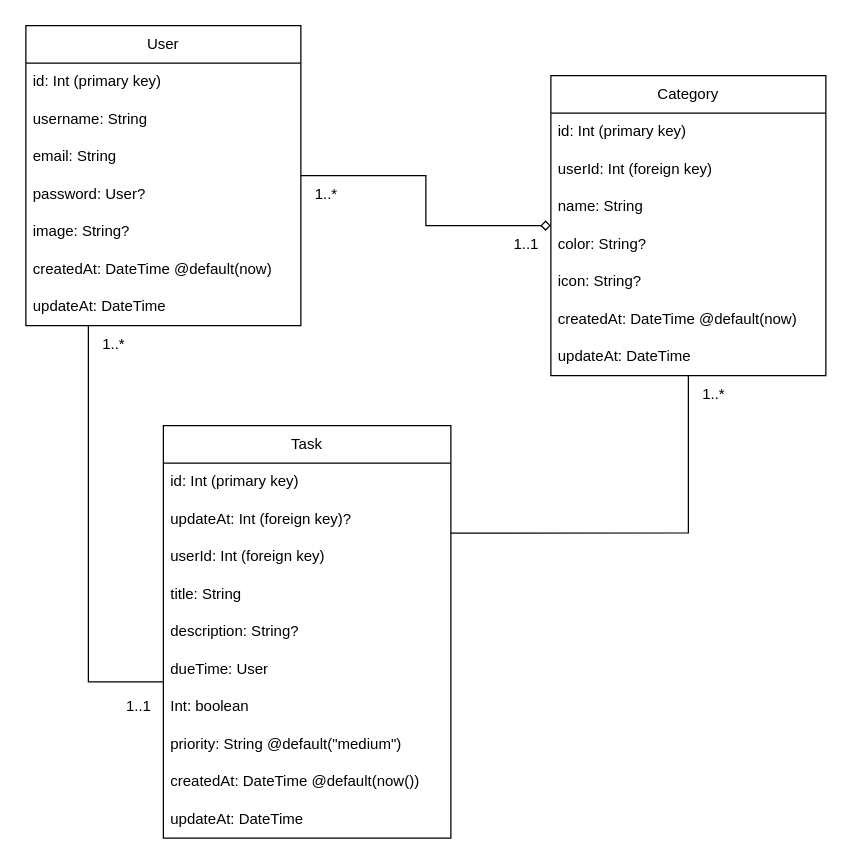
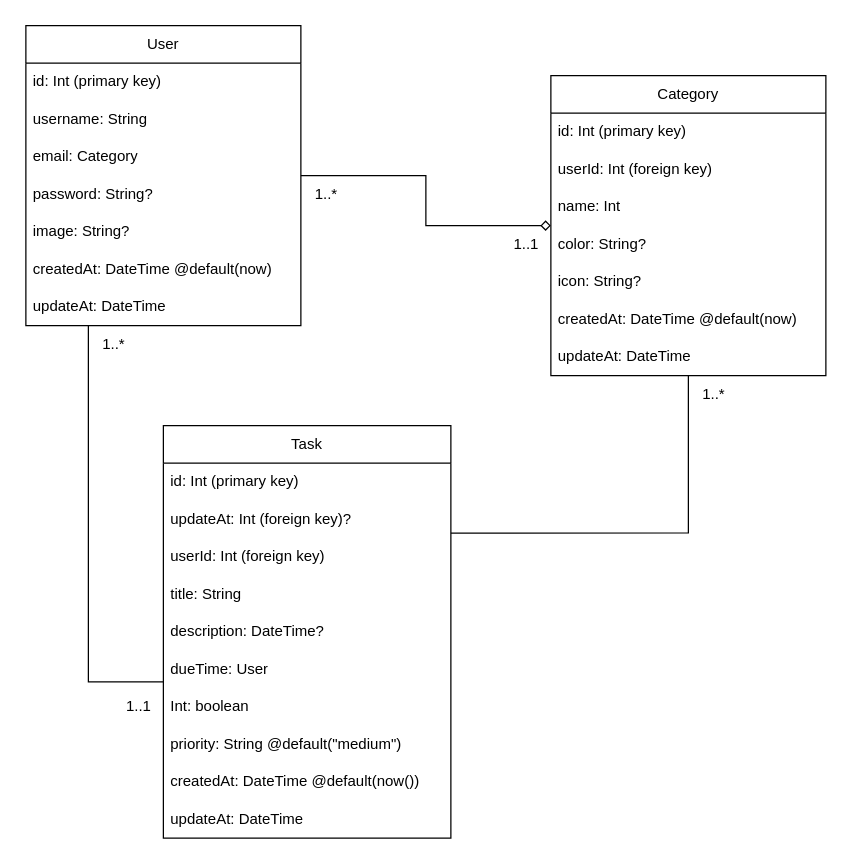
node "email: String": label "email: String" -> "email: Category"
node "password: User?": label "password: User?" -> "password: String?"
node "name: String": label "name: String" -> "name: Int"
node "description: String?": label "description: String?" -> "description: DateTime?"
